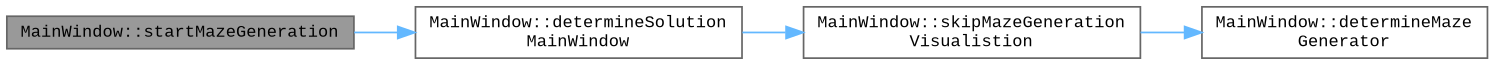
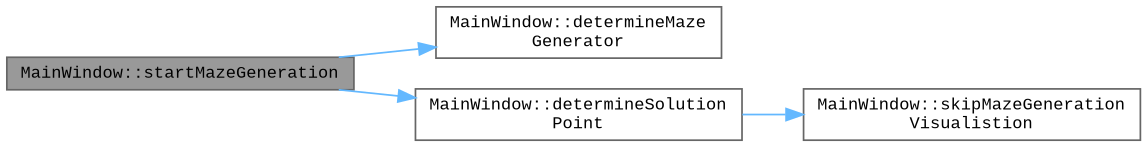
node "MainWindow::determineSolution MainWindow": label "MainWindow::determineSolution MainWindow" -> "MainWindow::determineSolution Point"
edge "MainWindow::skipMazeGeneration Visualistion" -> "MainWindow::determineMaze Generator": now "MainWindow::startMazeGeneration" -> "MainWindow::determineMaze Generator"
